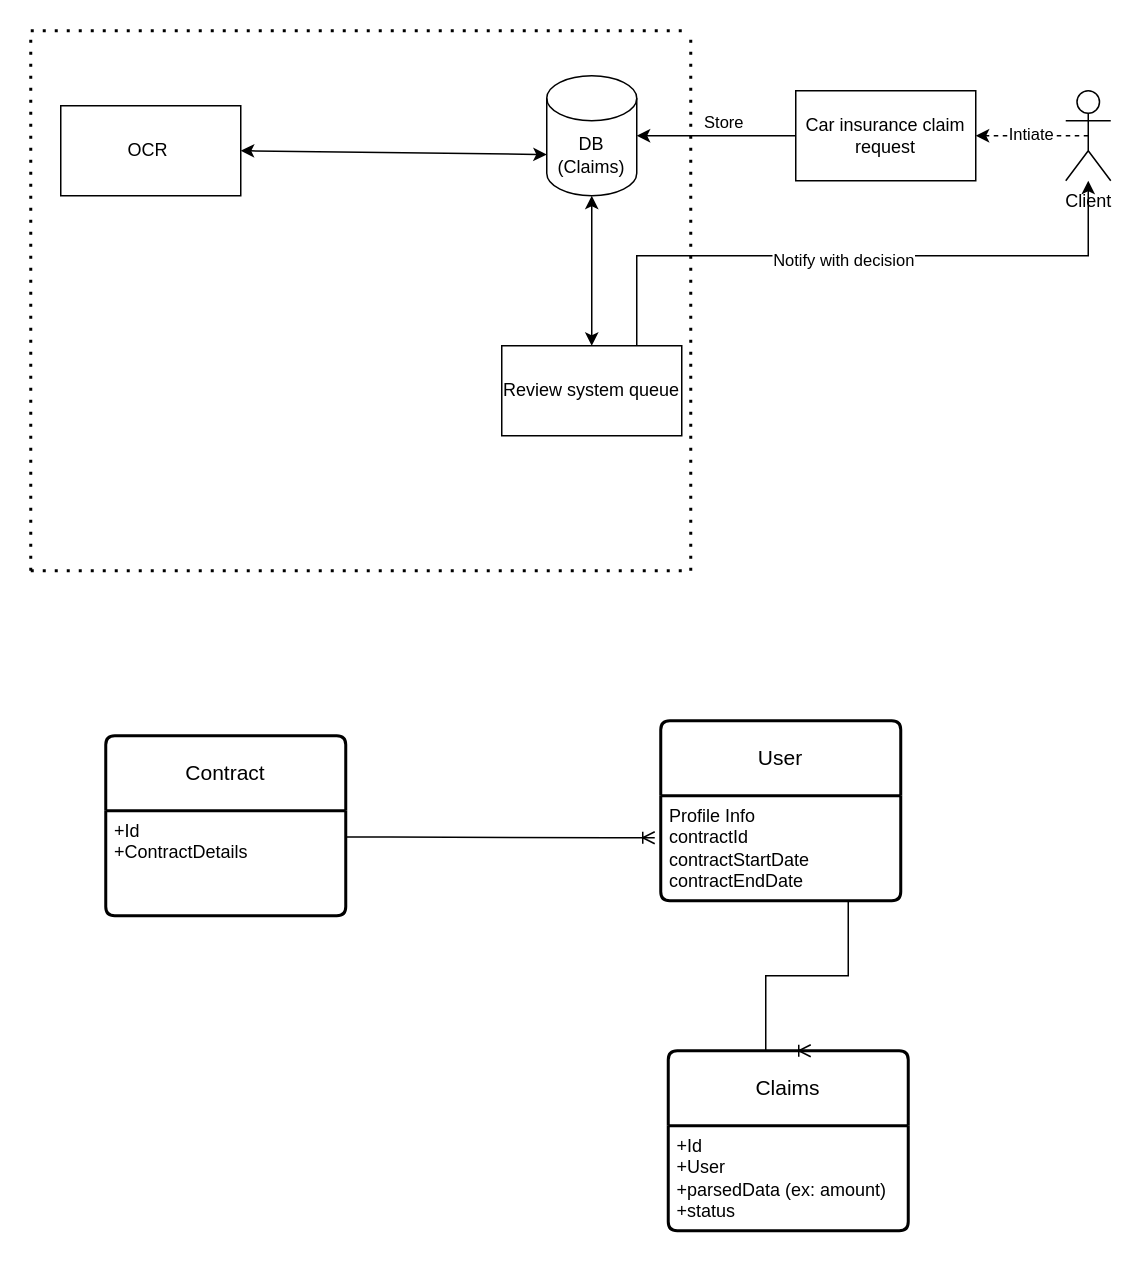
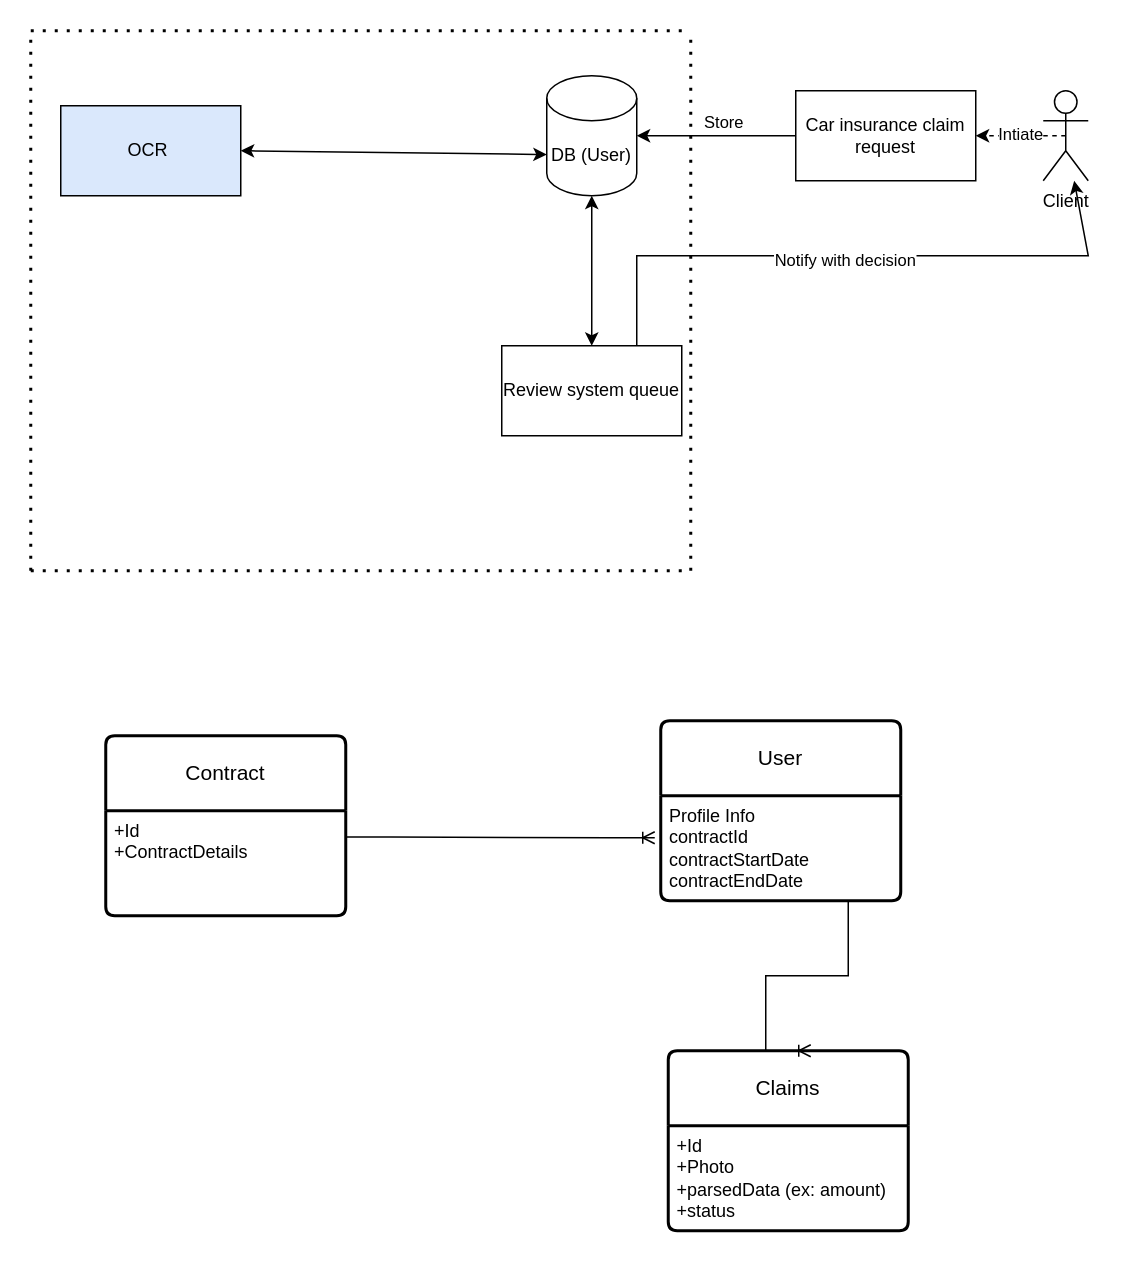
node "Client": moved (1088, 136) -> (1066, 136)
node "OCR": fillcolor #ffffff -> #dae8fc
node "DB (Claims)": label "DB (Claims)" -> "DB (User)"
node "+Id +User +parsedData (ex: amount) +status": label "+Id +User +parsedData (ex: amount) +status" -> "+Id +Photo +parsedData (ex: amount) +status"
